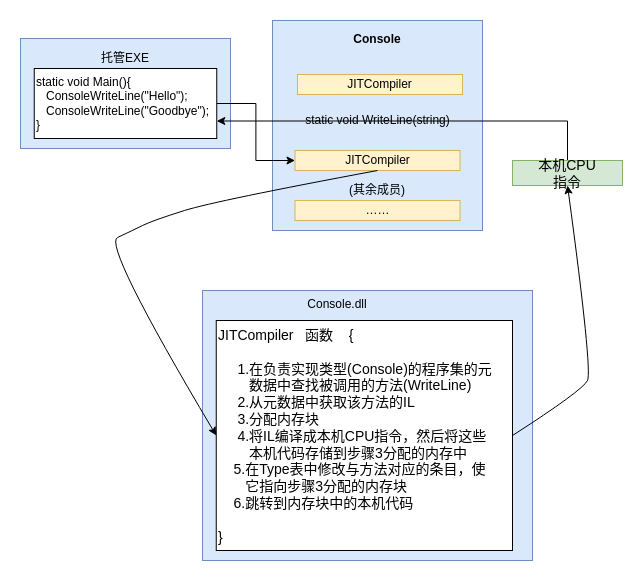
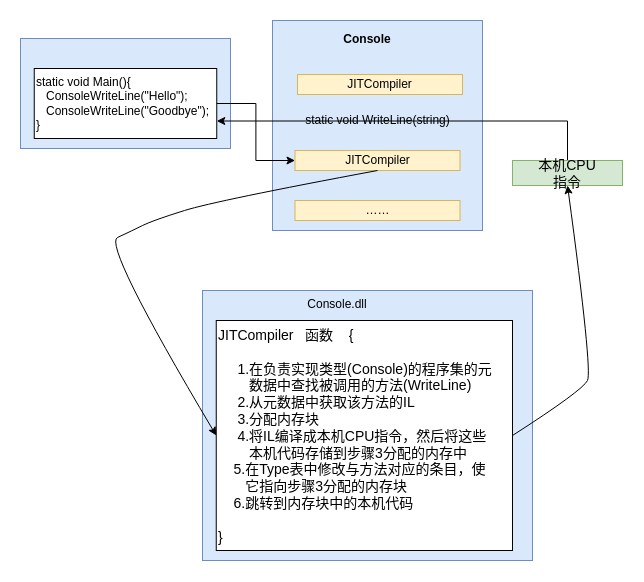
node "Console": moved (378, 40) -> (368, 40)
node "托管EXE": removed
node "(其余成员)": removed
